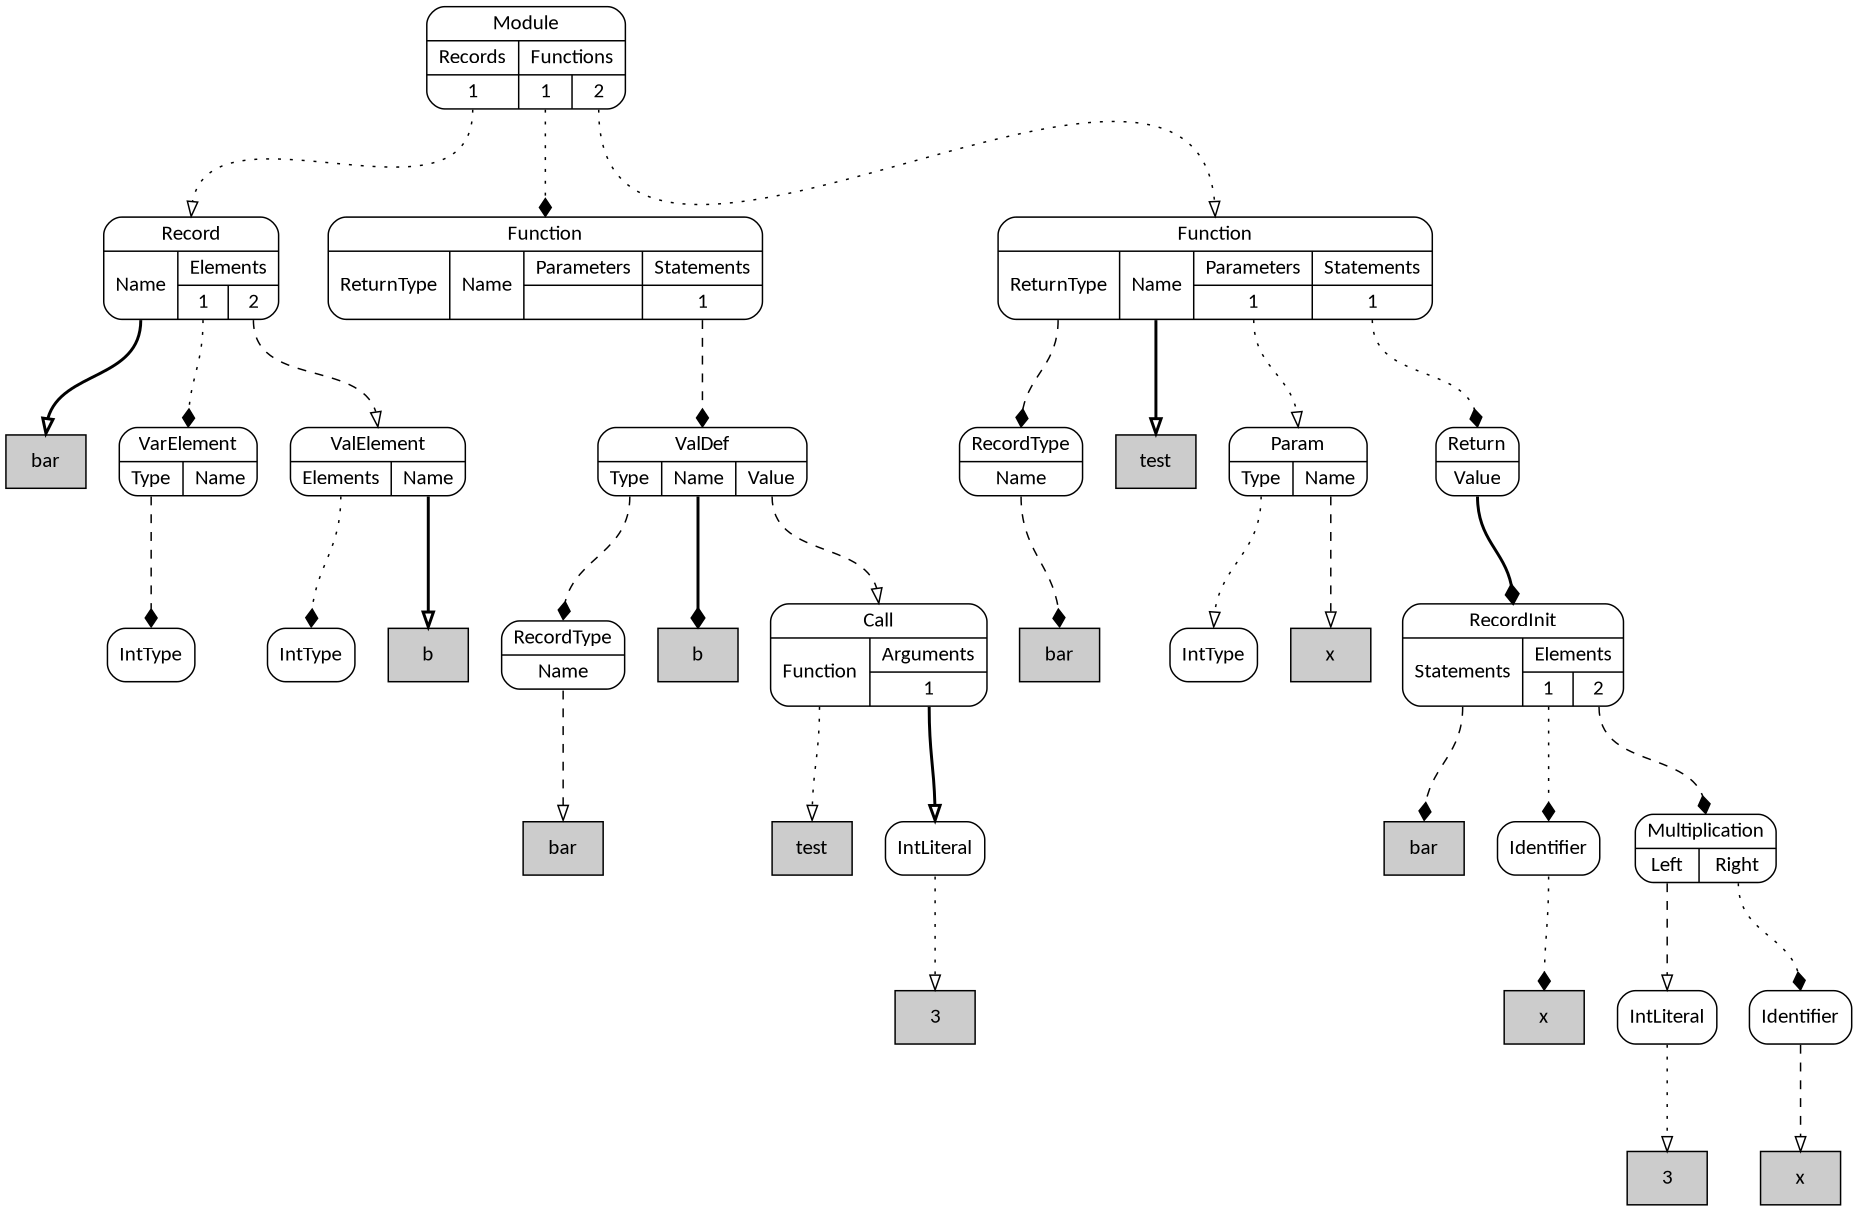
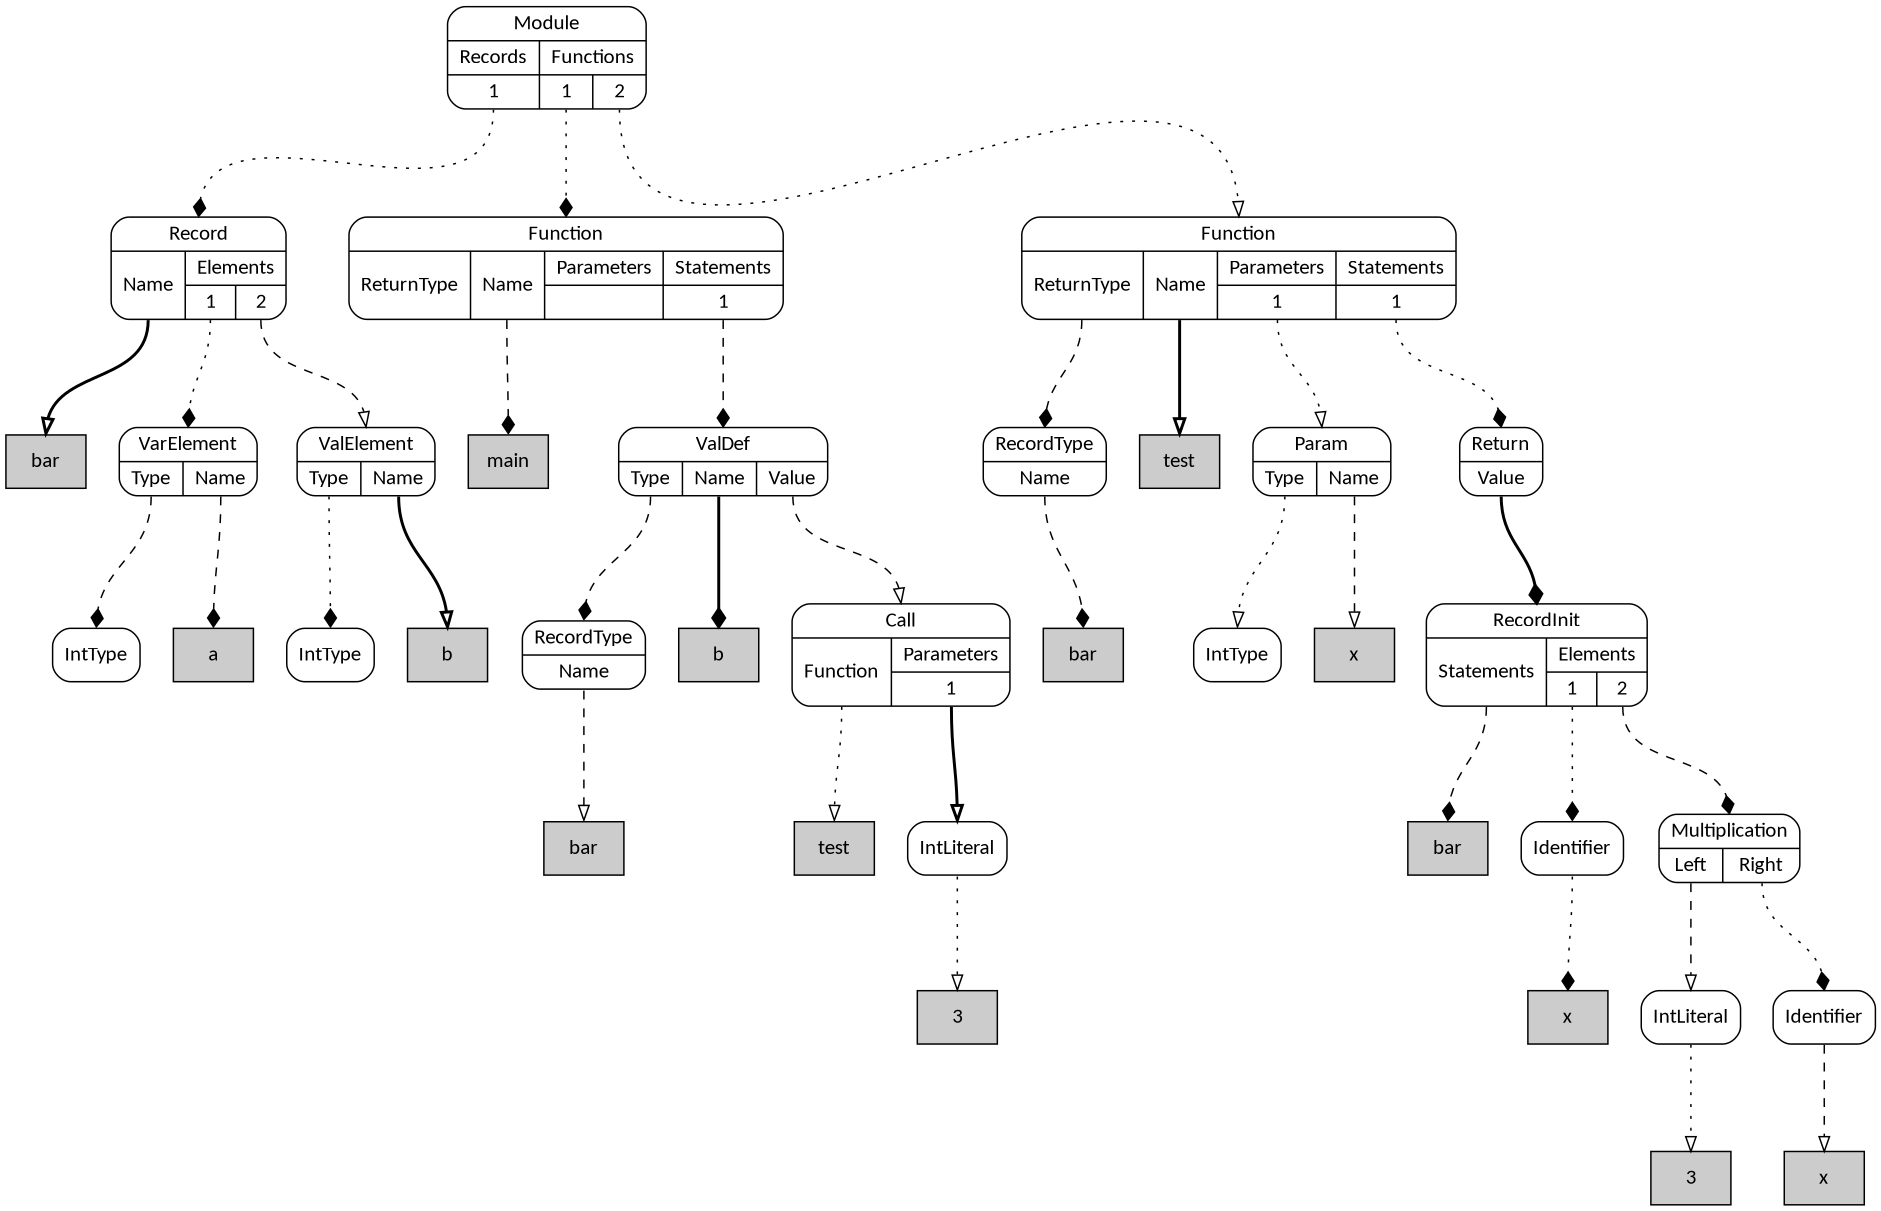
edge "Module" -> "Record": arrowhead onormal -> diamond
node "main": added
node "ValElement": text "Elements" -> "Type"
node "Call": text "Arguments" -> "Parameters"
node "a": added
